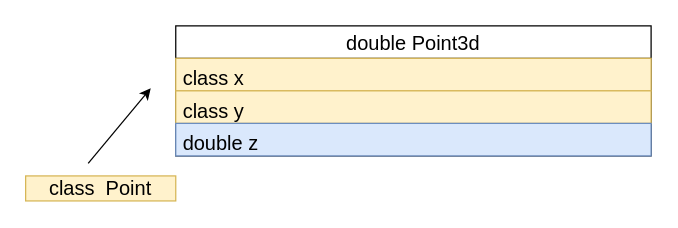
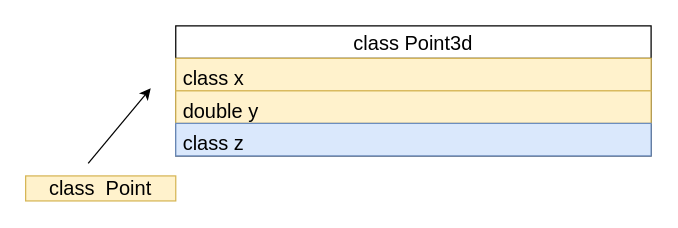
node "double Point3d": label "double Point3d" -> "class Point3d"
node "class y": label "class y" -> "double y"
node "double z": label "double z" -> "class z"
